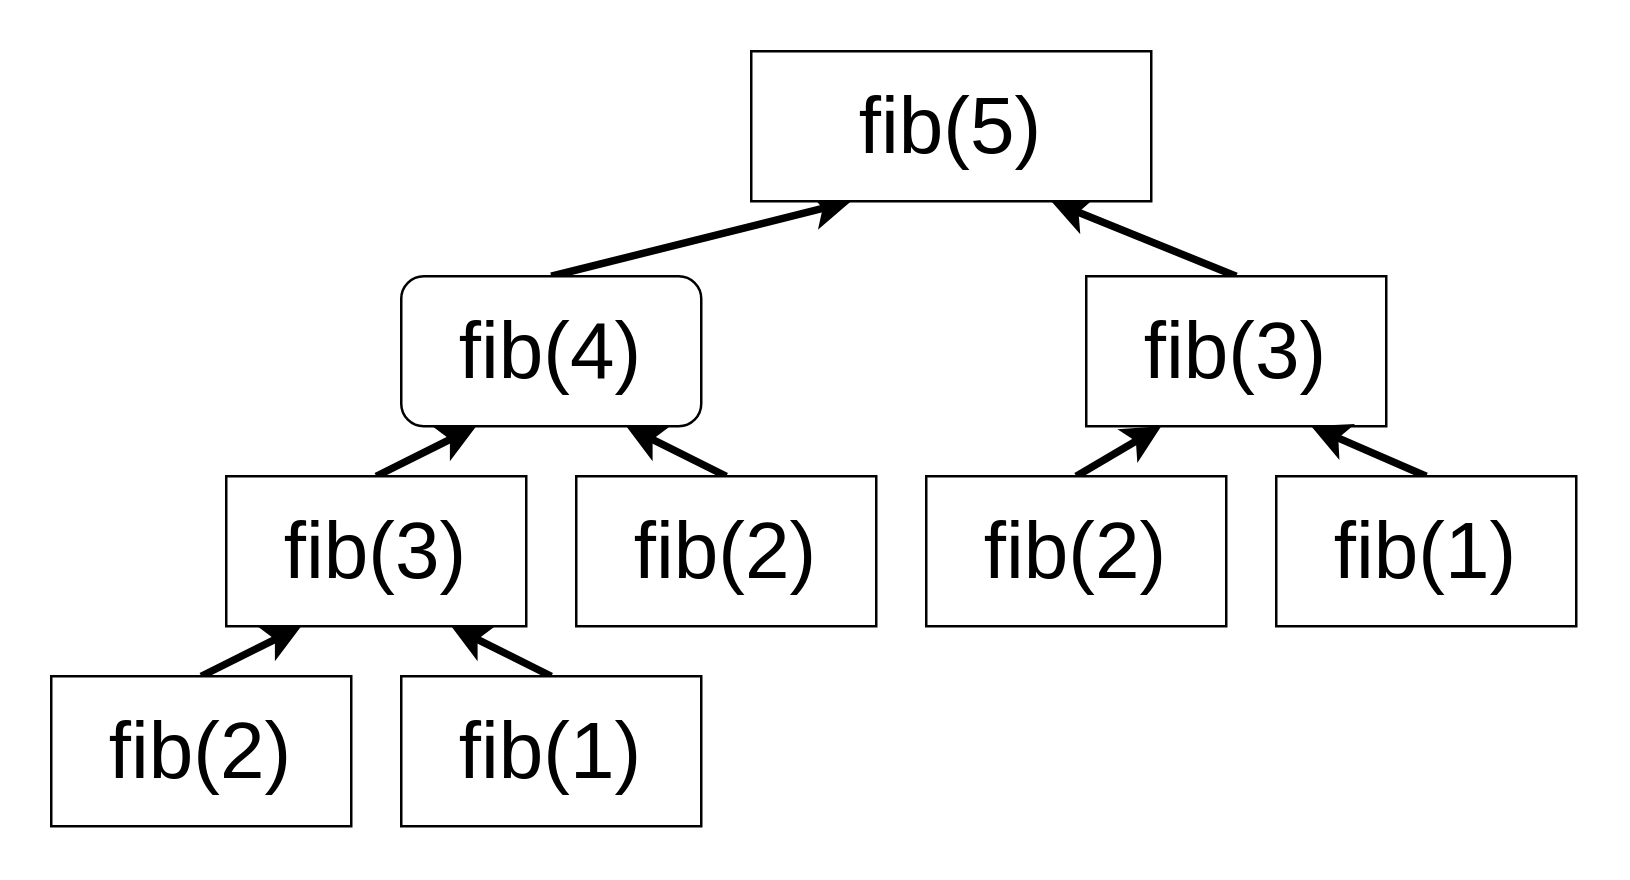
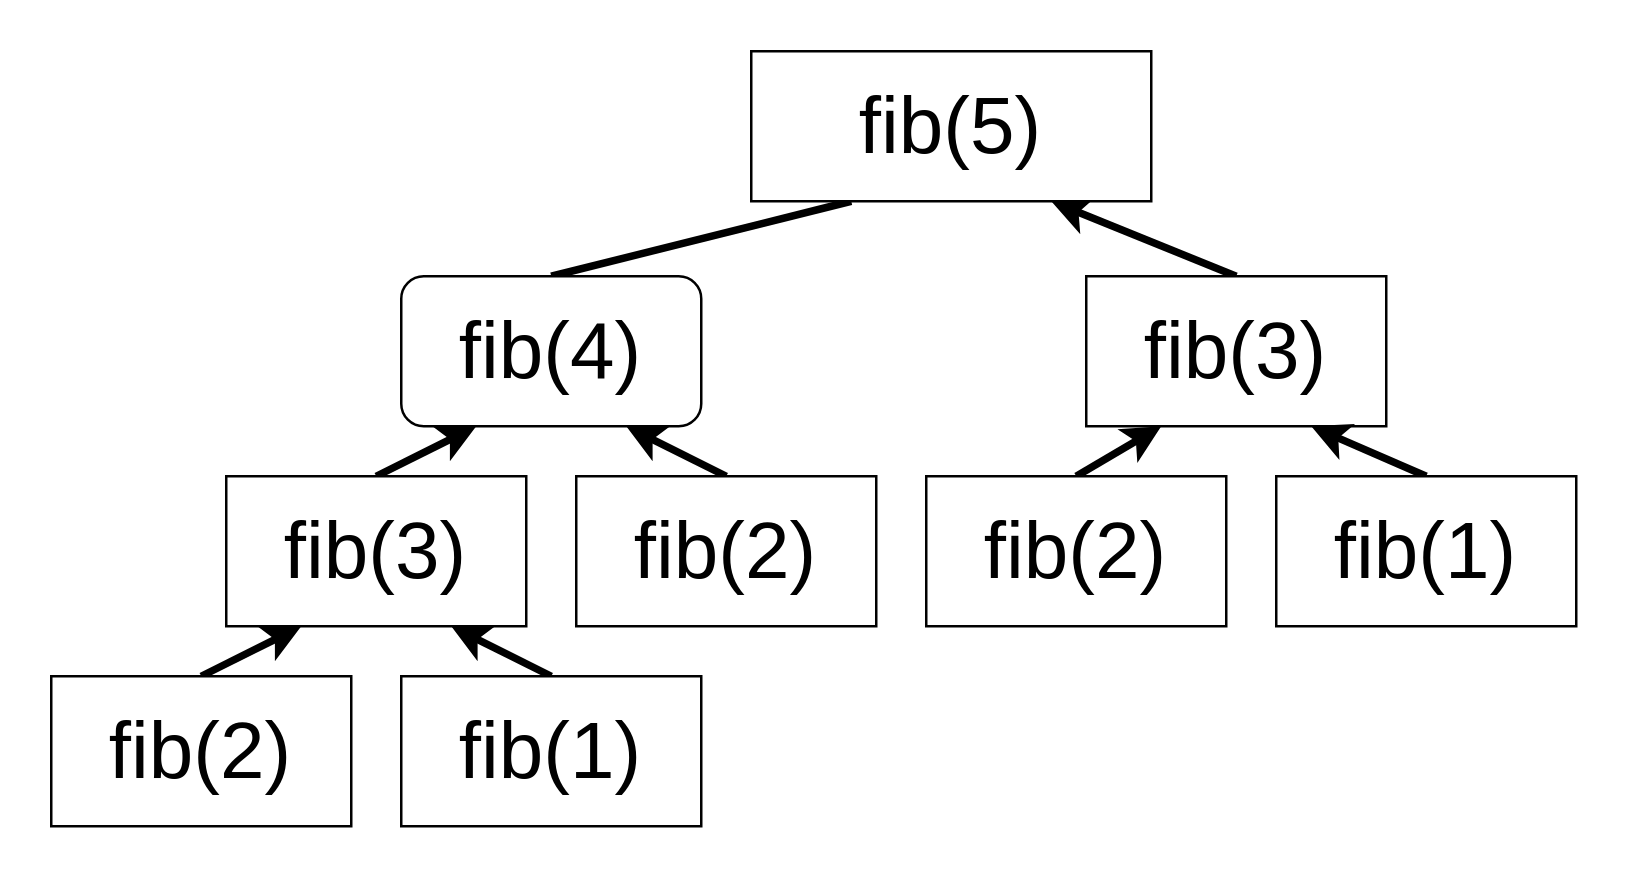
edge "fib(4)" -> "fib(5)": arrowhead classic -> none
